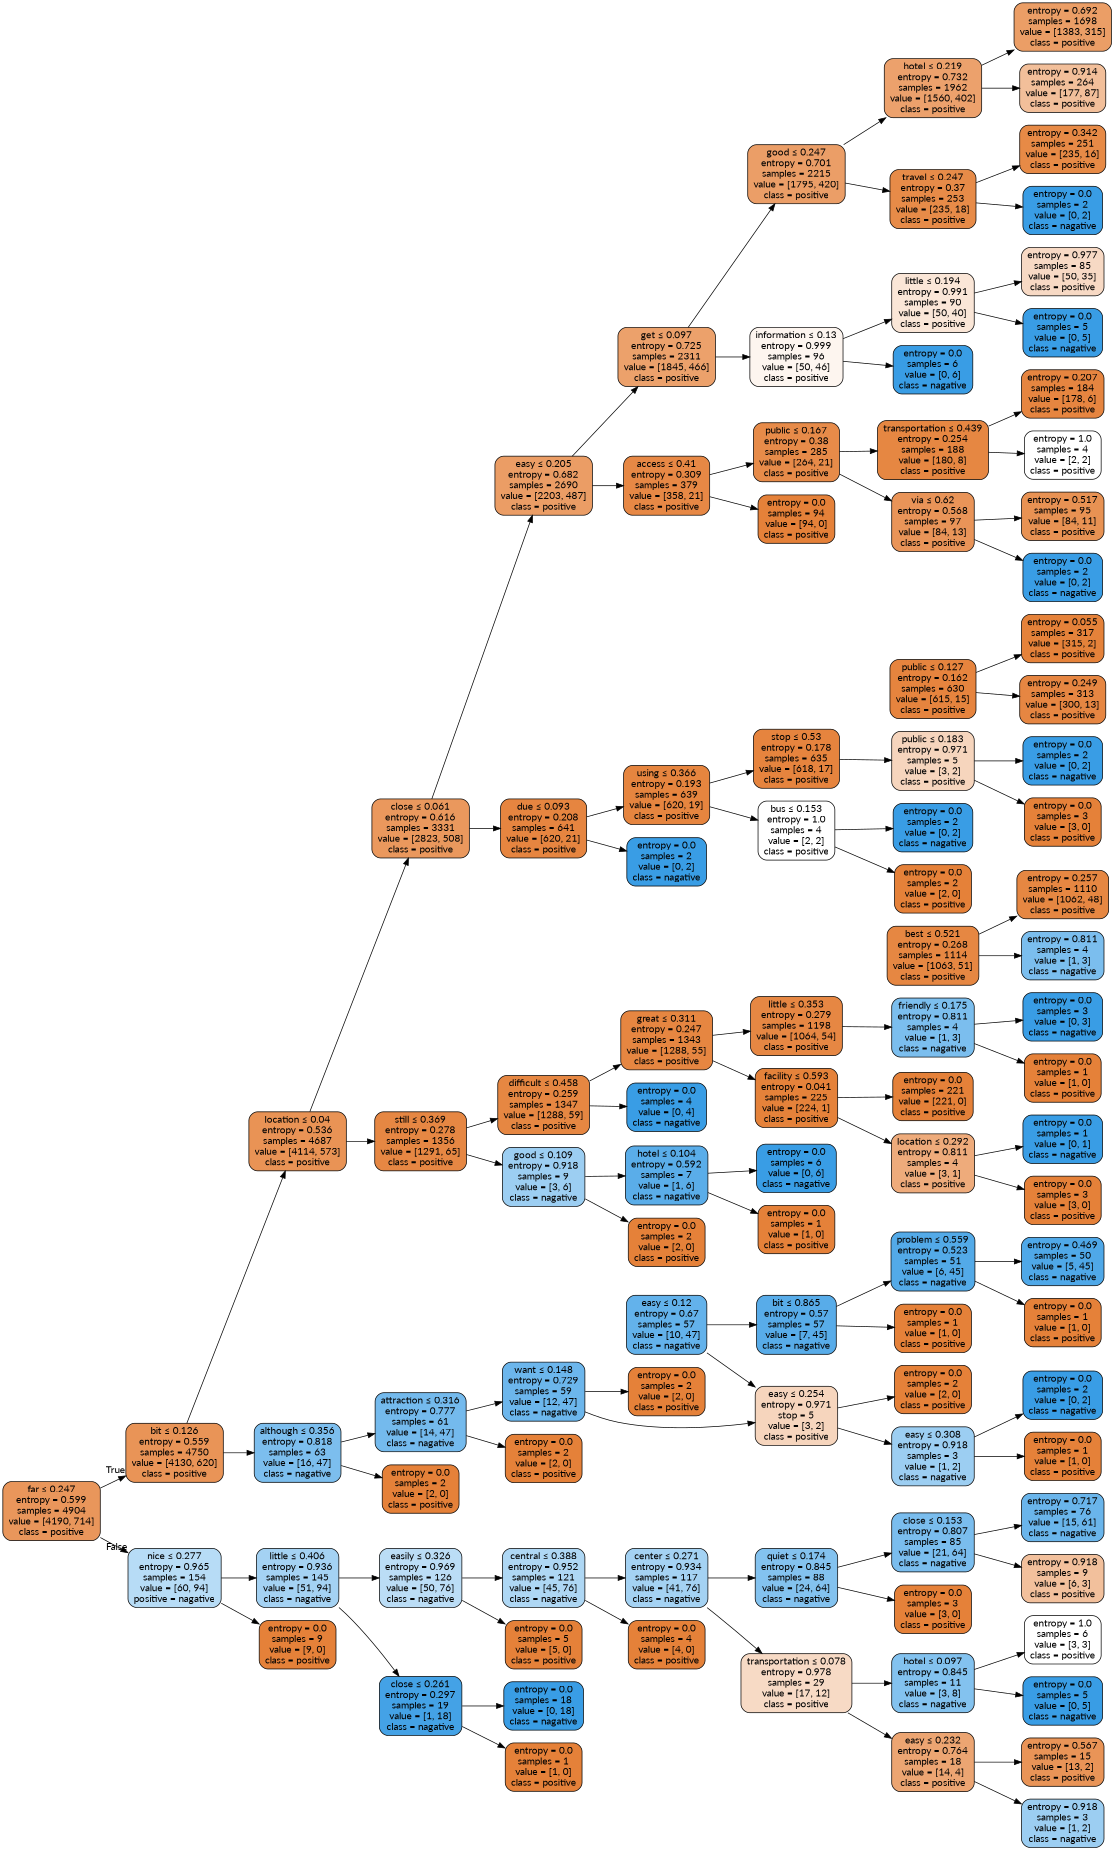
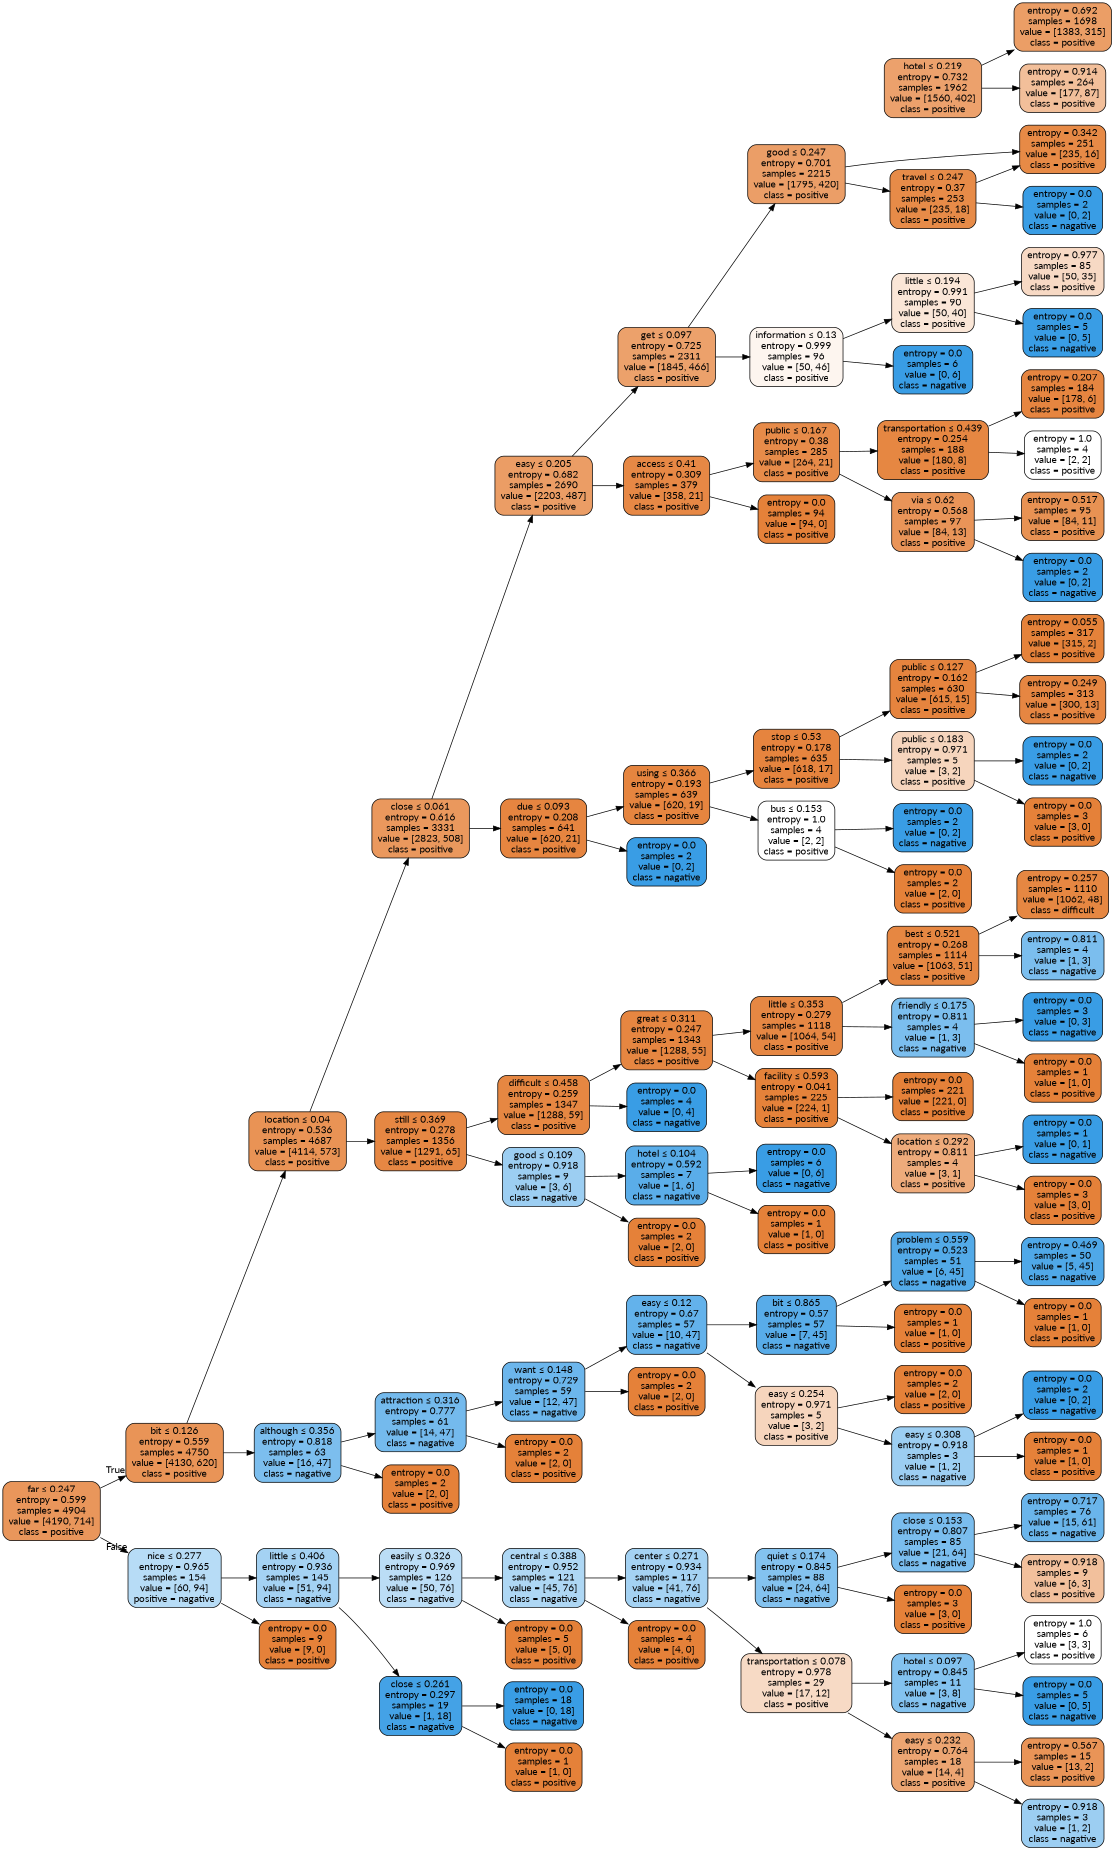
edge "good ≤ 0.247" -> "hotel ≤ 0.219": now "good ≤ 0.247" -> "entropy = 0.342"
edge "stop ≤ 0.53" -> "public ≤ 0.127": added
node "entropy = 0.257": text "class = positive" -> "class = difficult"
edge "little ≤ 0.353" -> "best ≤ 0.521": added
node "little ≤ 0.353": text "samples = 1198" -> "samples = 1118"
node "easy ≤ 0.254": text "stop = 5" -> "samples = 5"
edge "want ≤ 0.148" -> "easy ≤ 0.254": now "want ≤ 0.148" -> "easy ≤ 0.12"
